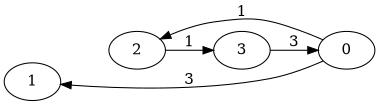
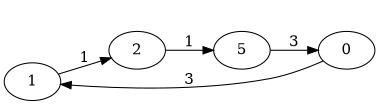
edge "0" -> "2": now "1" -> "2"
node "3": label "3" -> "5"
